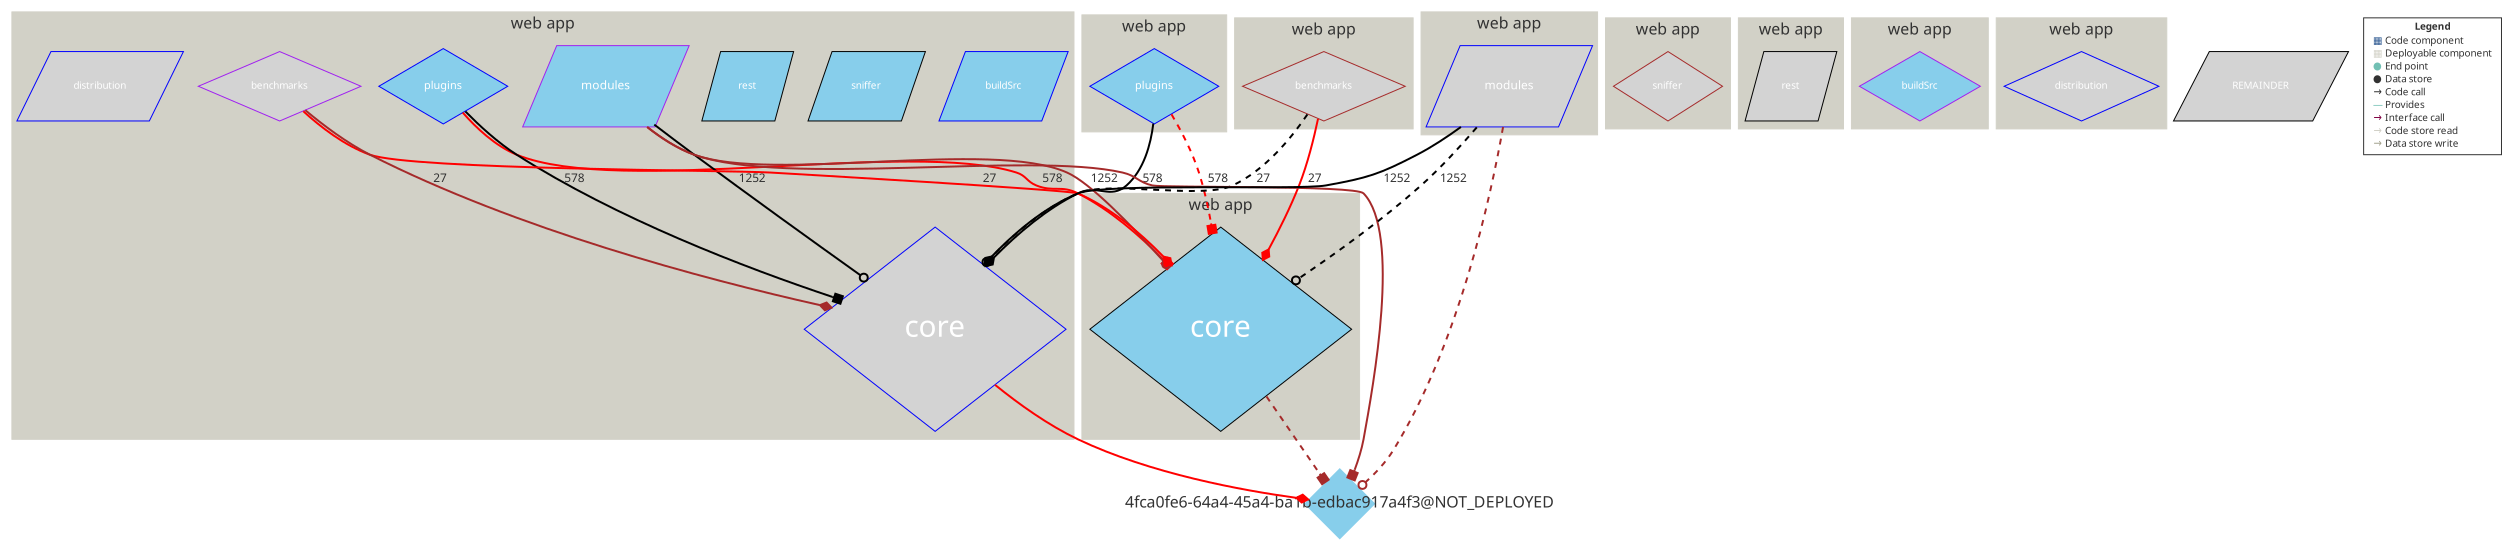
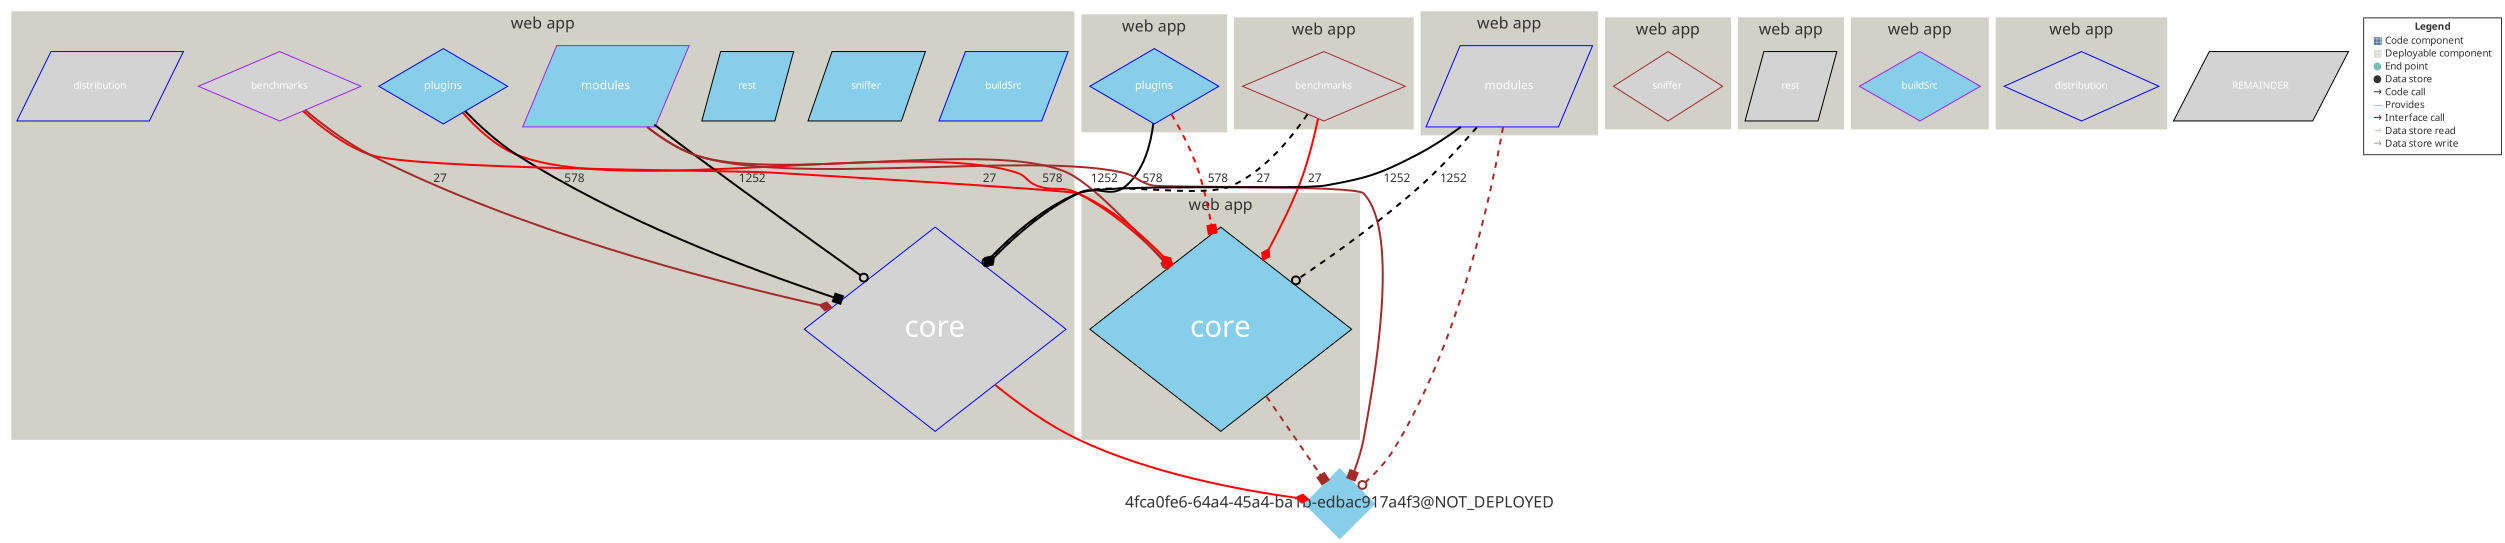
node "Legend": text "Code store read" -> "Data store read"
